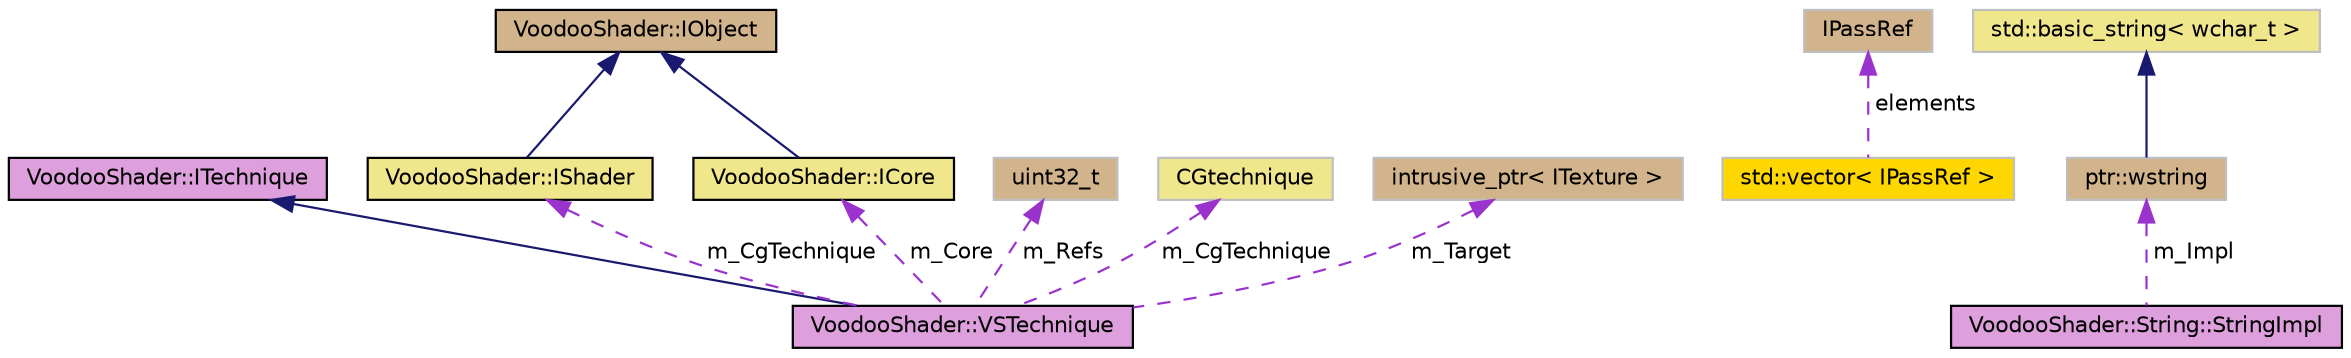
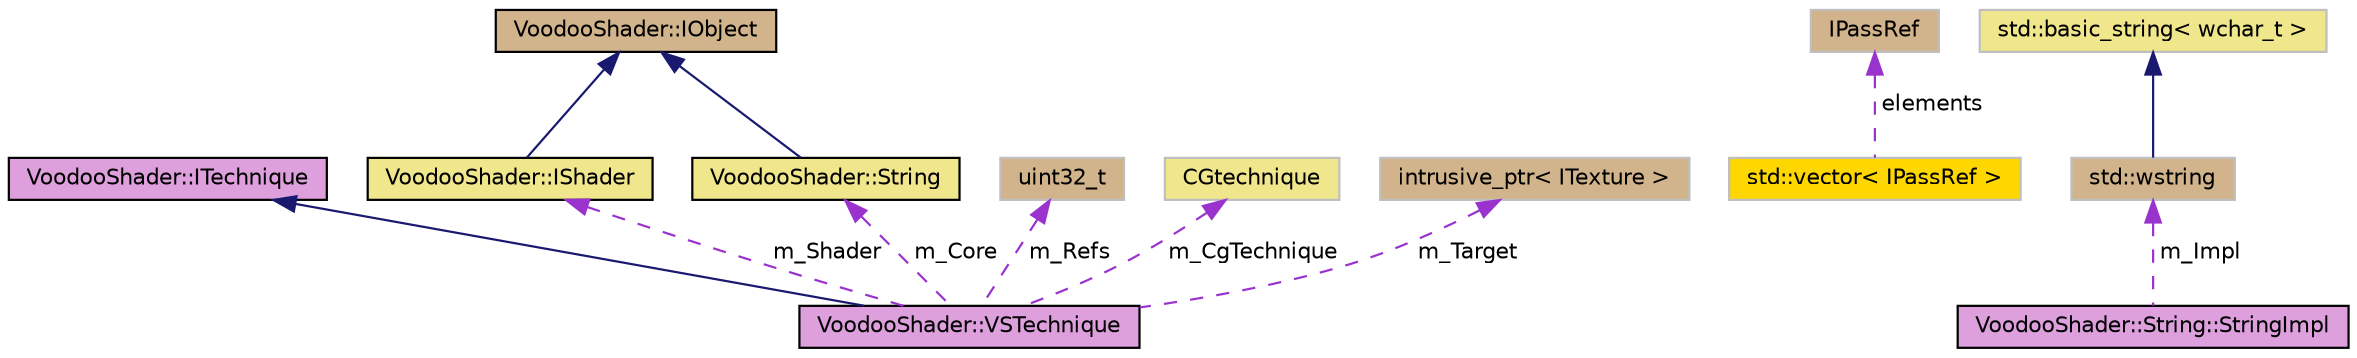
node "VoodooShader::ICore": label "VoodooShader::ICore" -> "VoodooShader::String"
node "ptr::wstring": label "ptr::wstring" -> "std::wstring"
edge "VoodooShader::VSTechnique" -> "VoodooShader::IShader": label " m_CgTechnique" -> " m_Shader"
